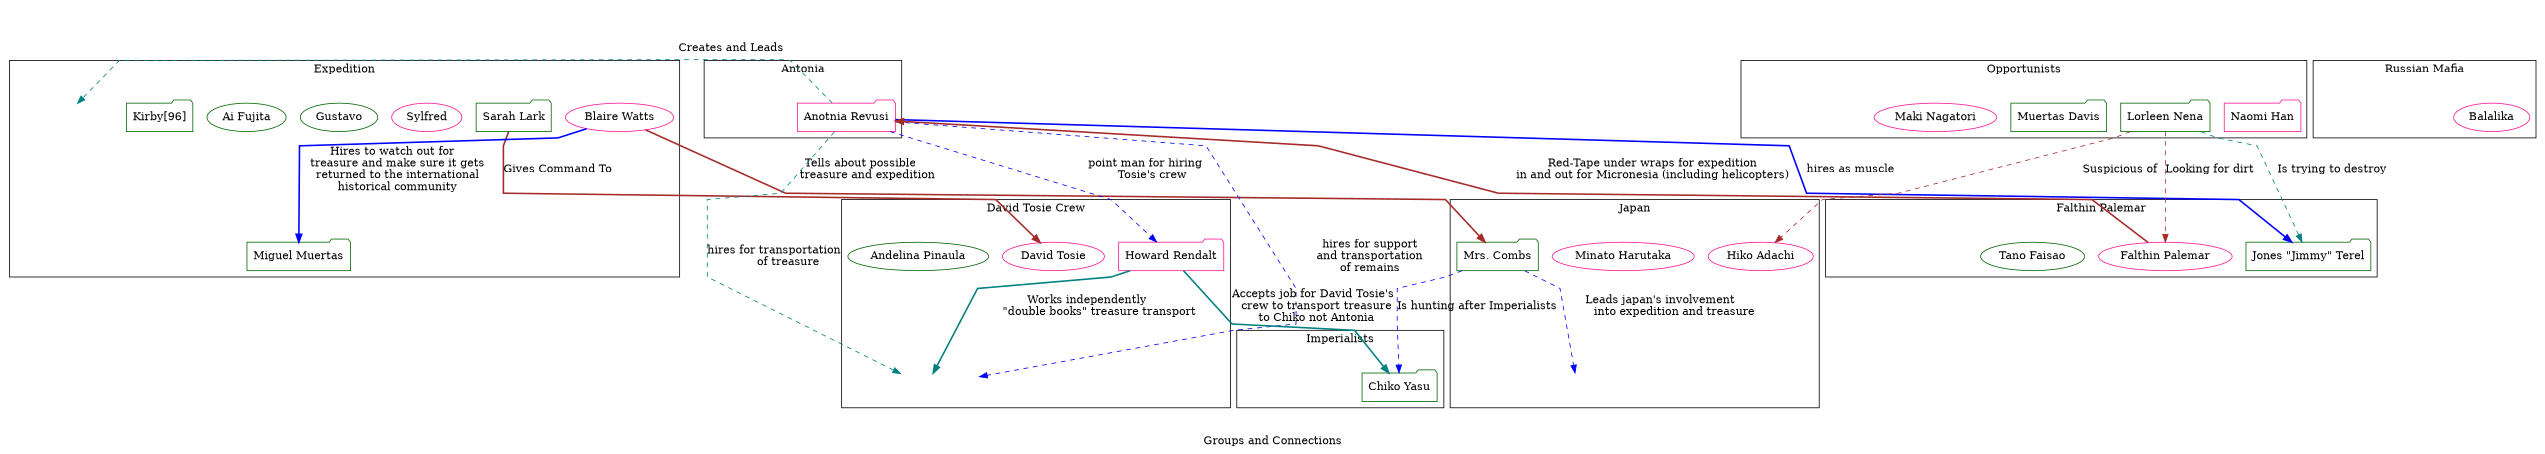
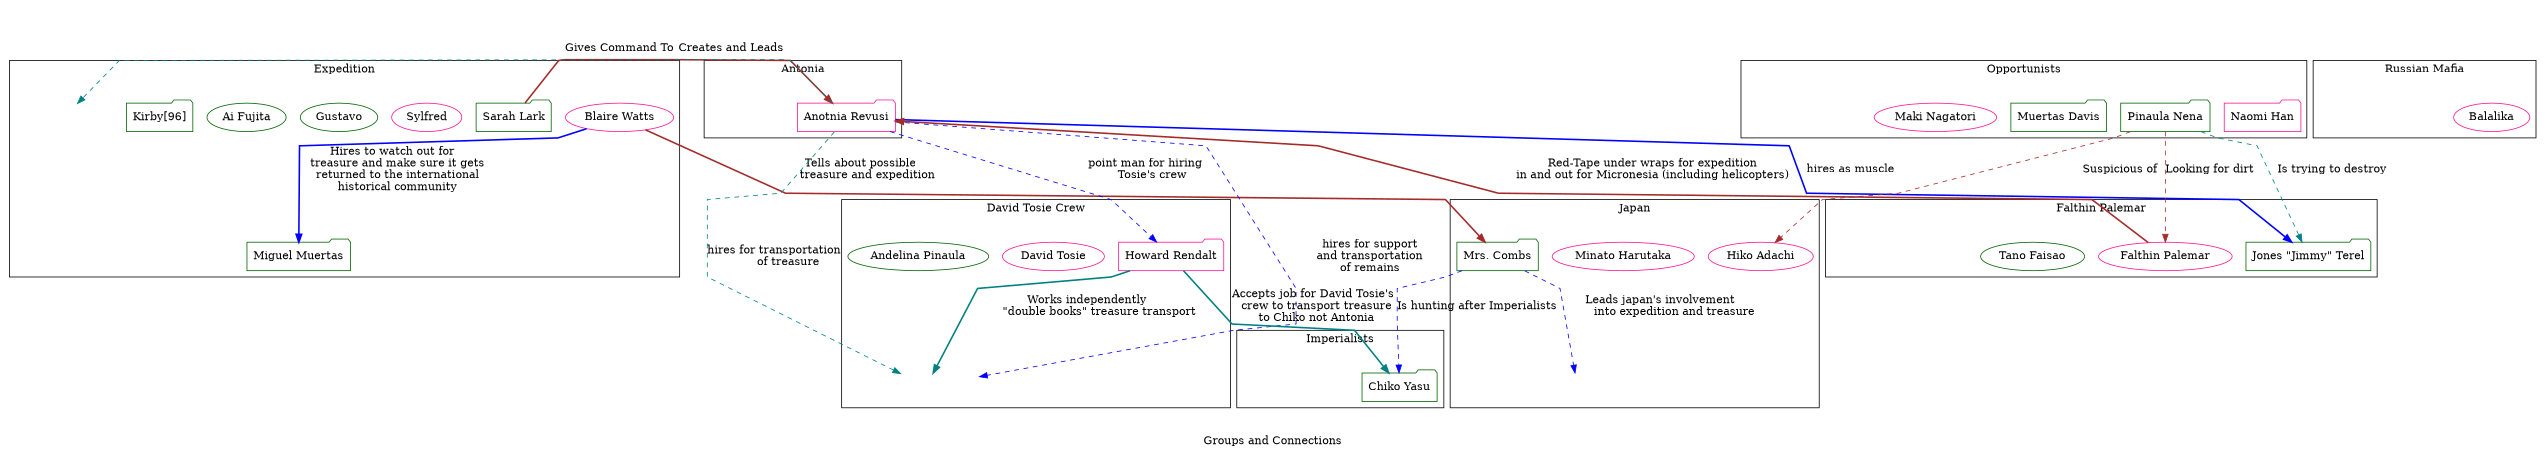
node "Lorleen Nena": label "Lorleen Nena" -> "Pinaula Nena"
edge "Sarah Lark" -> "David Tosie": now "Sarah Lark" -> "Anotnia Revusi"
